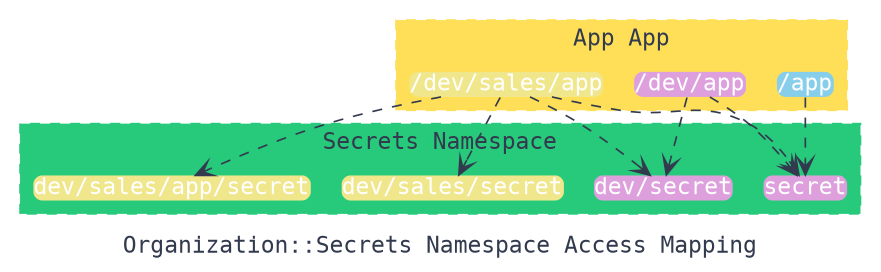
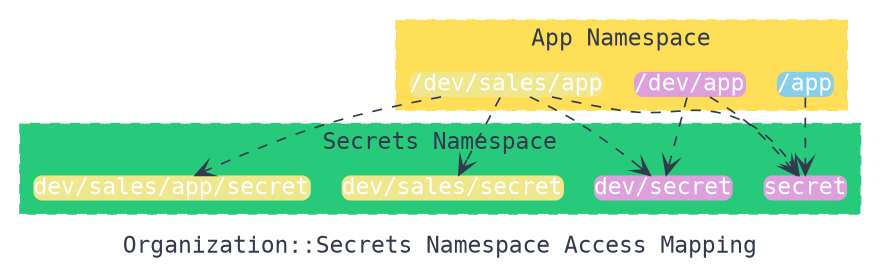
cluster "App App": label "App App" -> "App Namespace"
